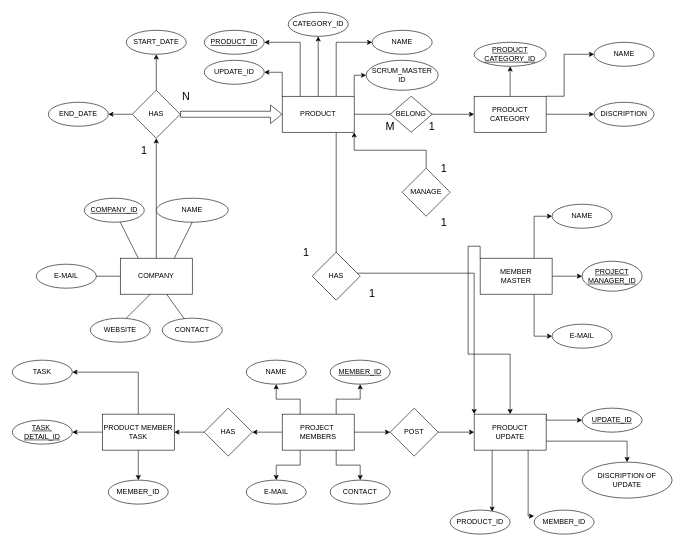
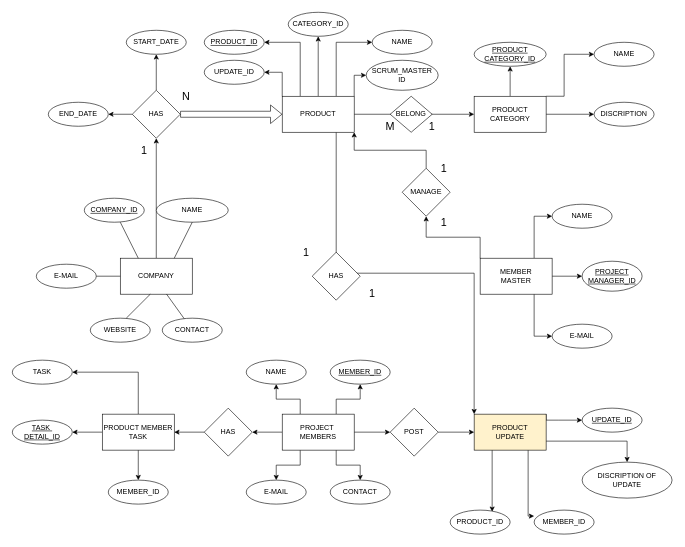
edge "MEMBER MASTER" -> "PRODUCT UPDATE": now "MEMBER MASTER" -> "MANAGE"
node "PRODUCT UPDATE": fillcolor #ffffff -> #fff2cc
